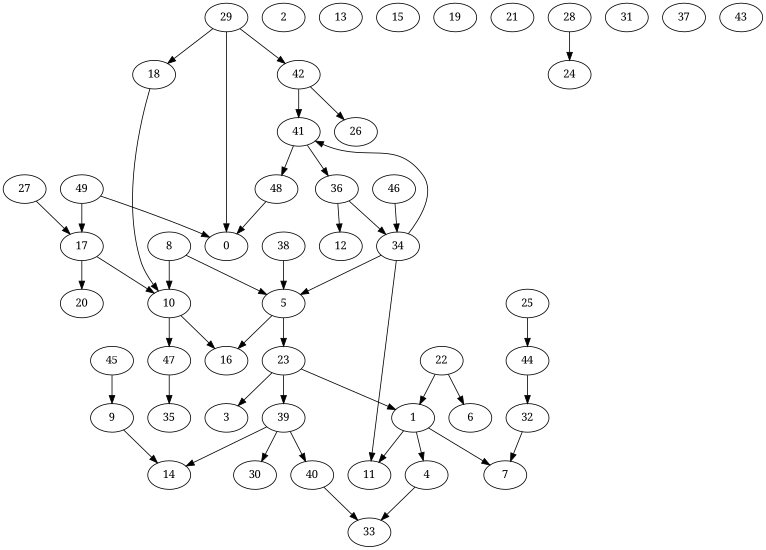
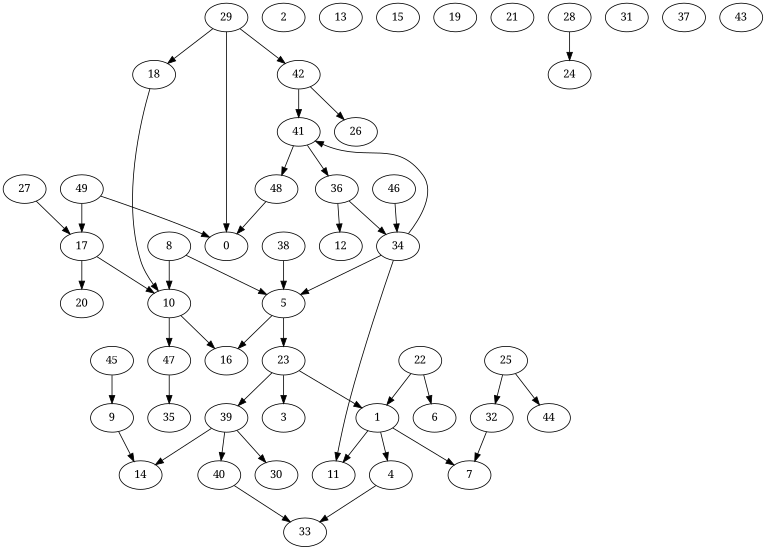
edge "44" -> "32": now "25" -> "32"
